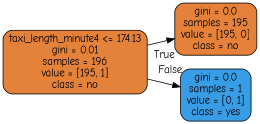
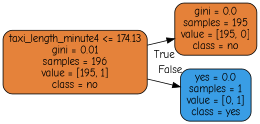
node "gini = 0.0 samples = 1 value = [0, 1] class = yes": label "gini = 0.0 samples = 1 value = [0, 1] class = yes" -> "yes = 0.0 samples = 1 value = [0, 1] class = yes"
